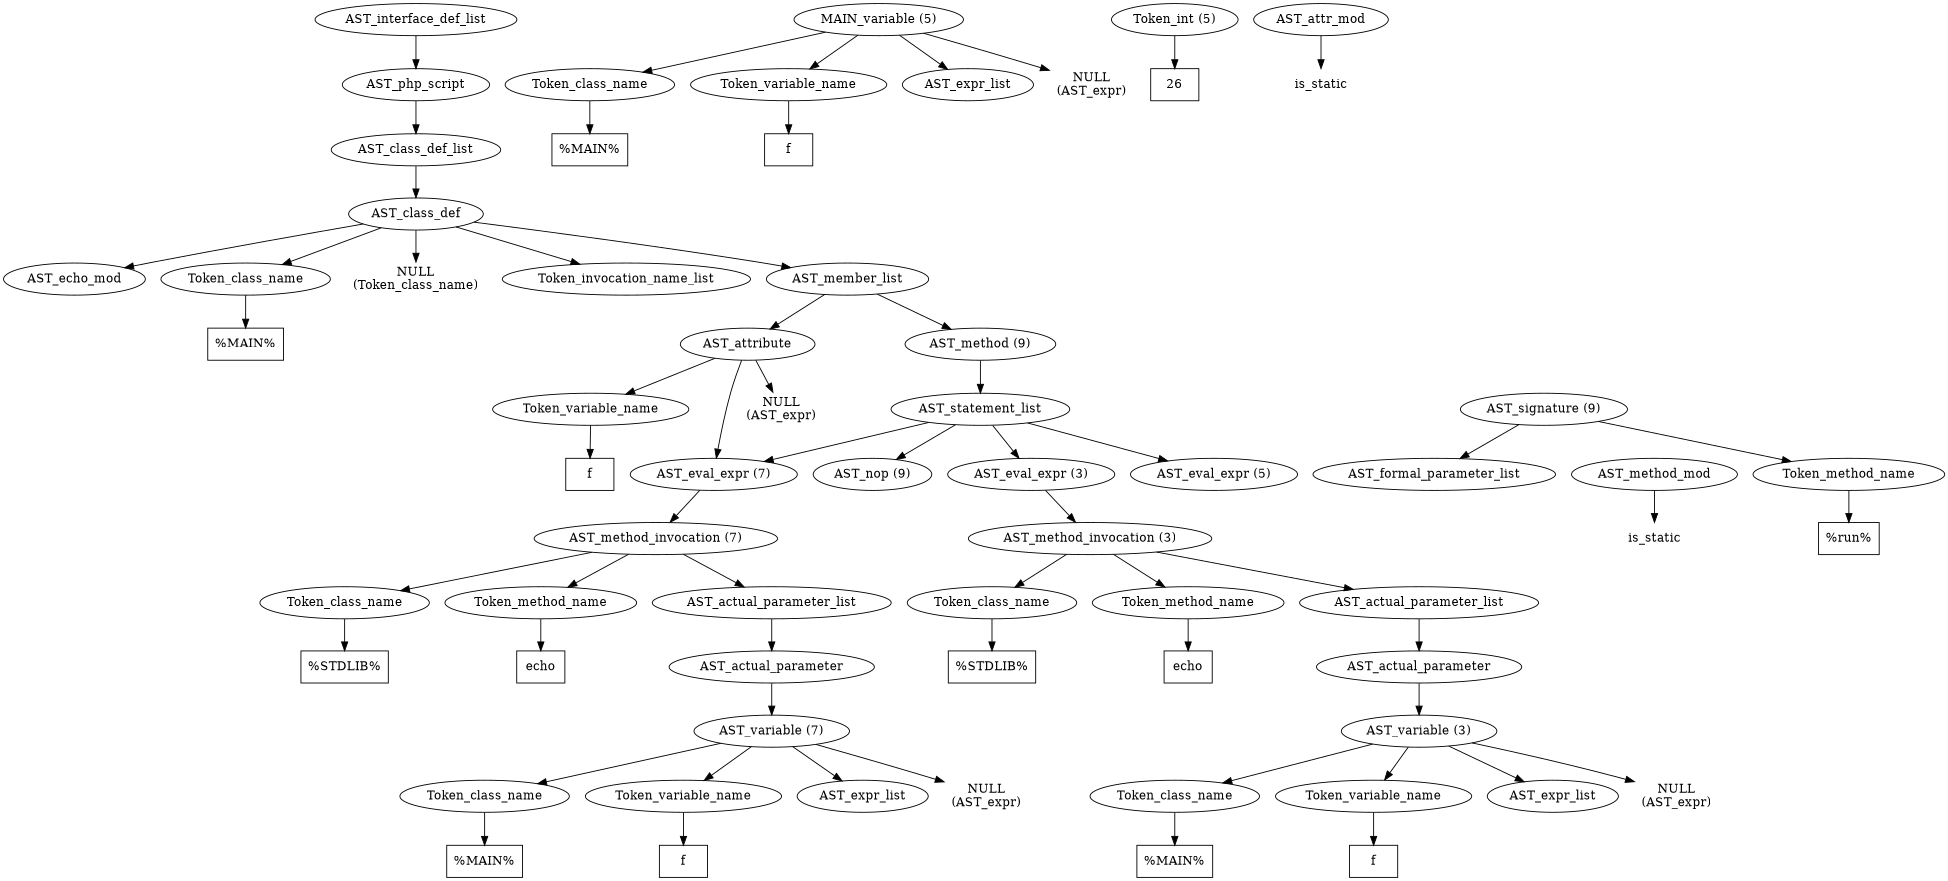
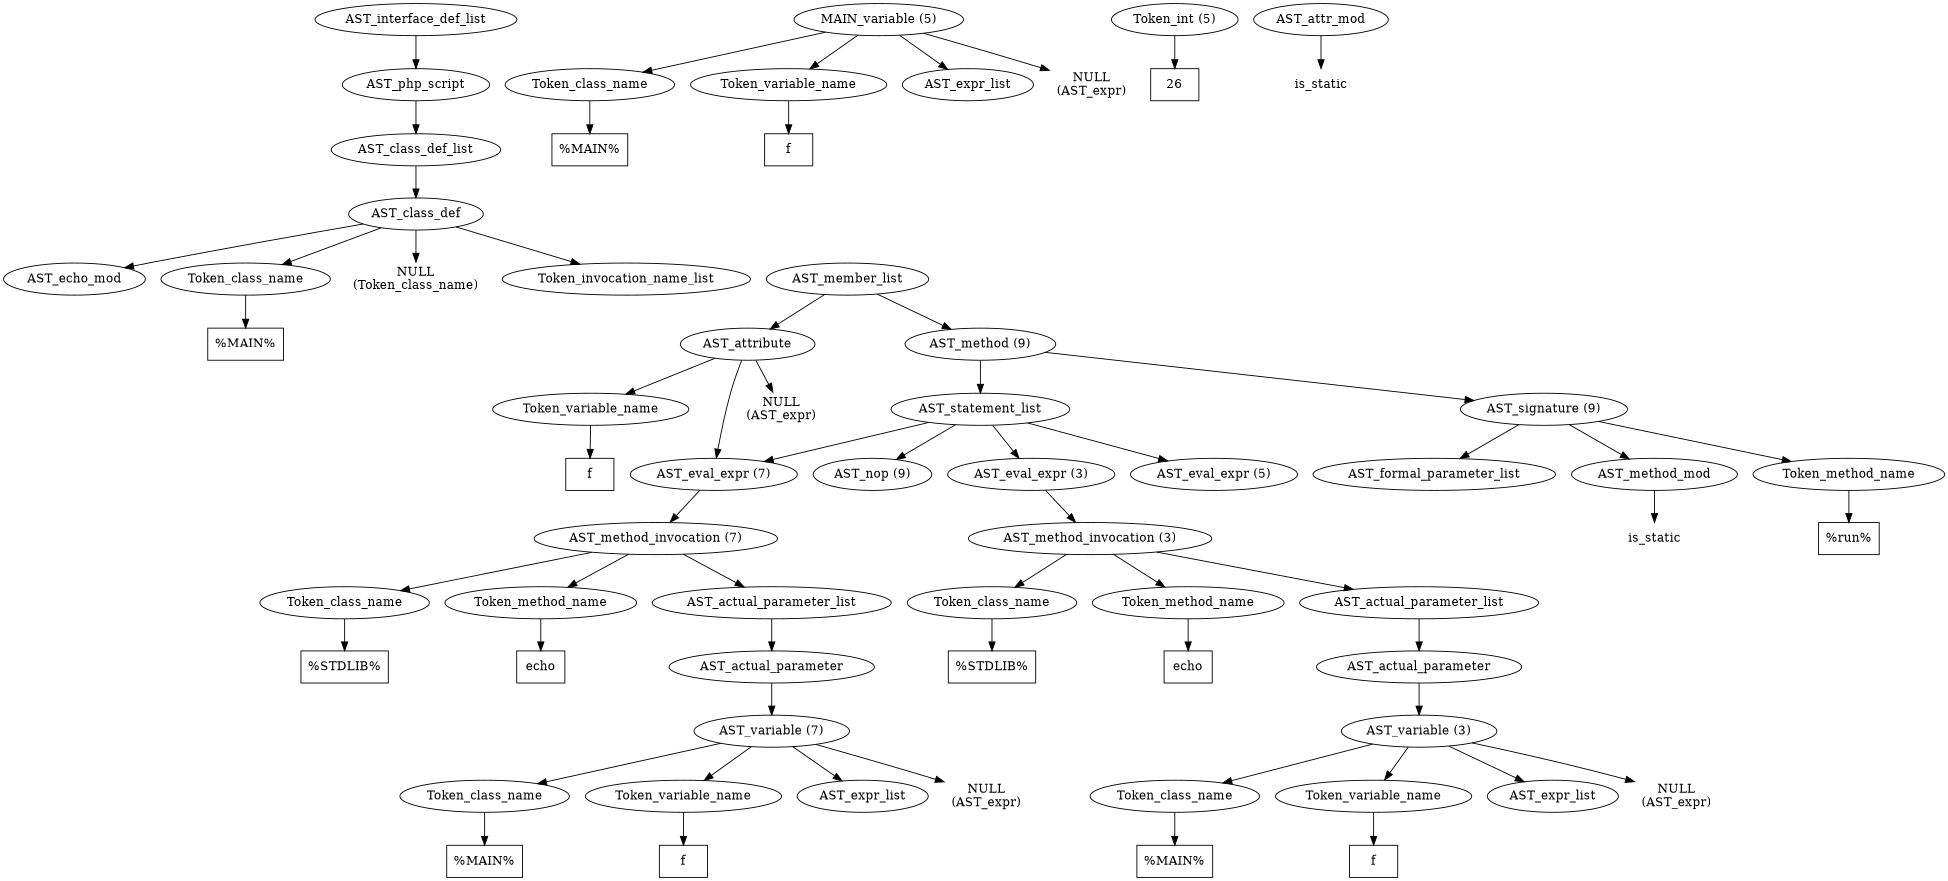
edge "AST_class_def" -> "AST_member_list": removed
edge "AST_method (9)" -> "AST_signature (9)": added
edge "AST_signature (9)" -> "AST_method_mod": added
